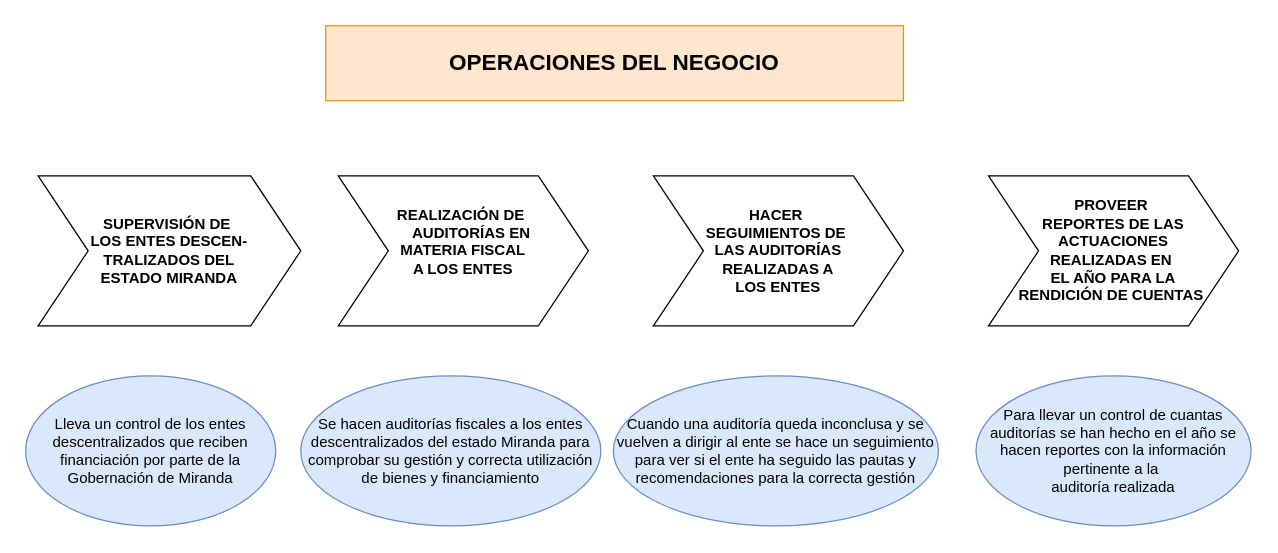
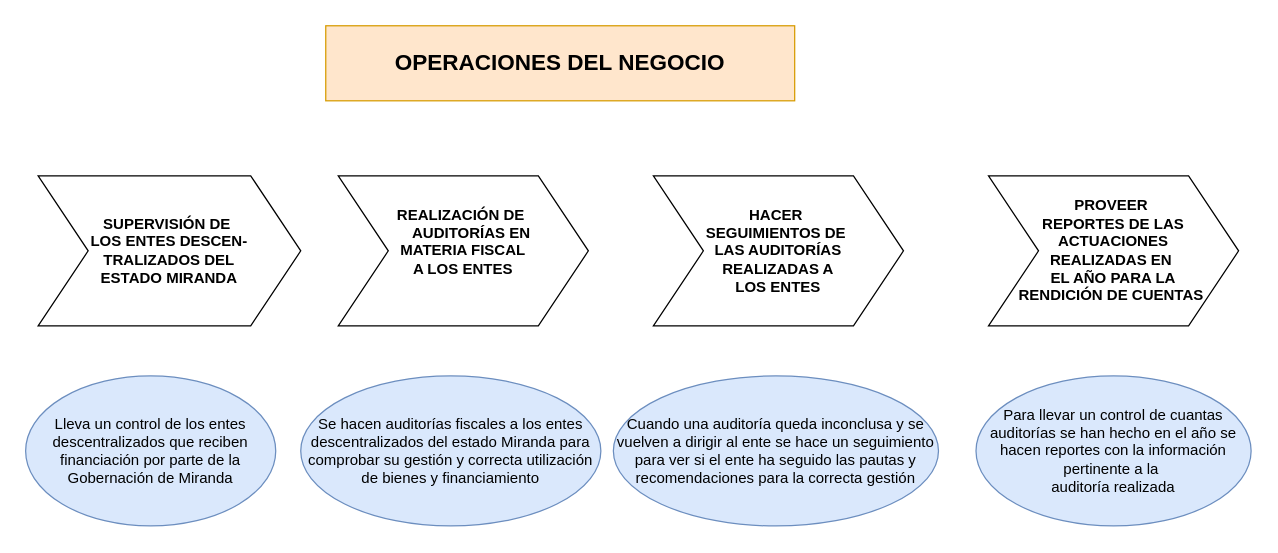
node "OPERACIONES DEL NEGOCIO": size 578x75 -> 469x75
